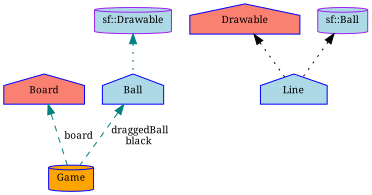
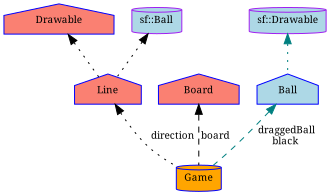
node "Line": fillcolor lightblue -> salmon
edge "Game" -> "Board": color teal -> black
edge "Game" -> "Line": added, label "direction"
